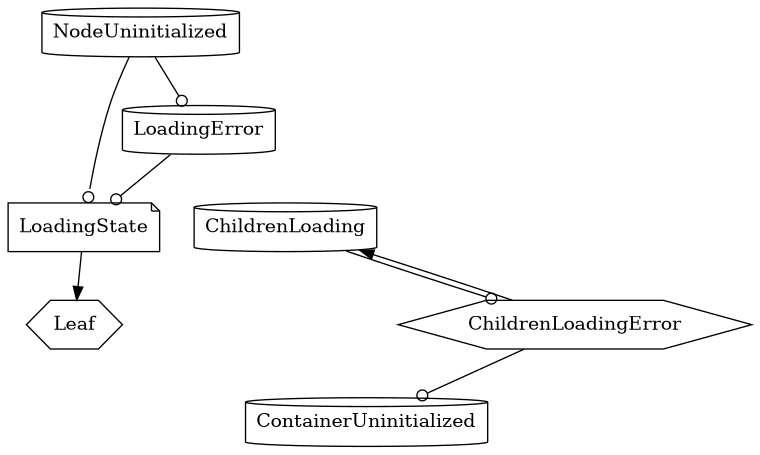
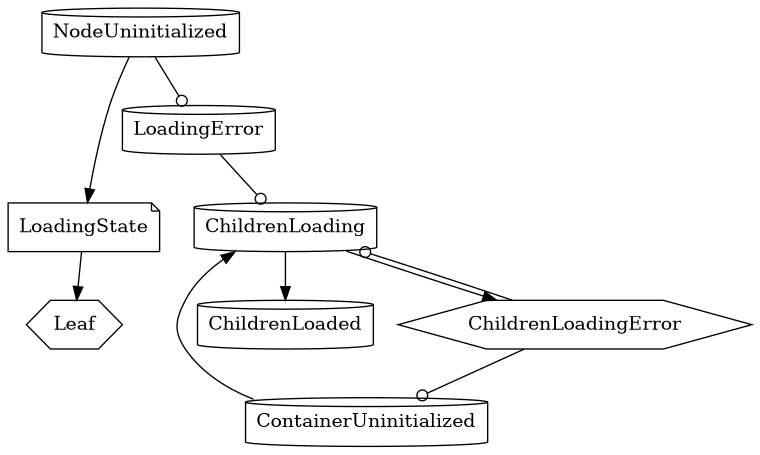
edge "NodeUninitialized" -> "LoadingState": arrowhead odot -> normal
edge "LoadingError" -> "LoadingState": now "LoadingError" -> "ChildrenLoading"
edge "ChildrenLoading" -> "ChildrenLoadingError": arrowhead odot -> normal
edge "ChildrenLoadingError" -> "ChildrenLoading": arrowhead normal -> odot
node "ChildrenLoaded": added
edge "ContainerUninitialized" -> "ChildrenLoading": added
